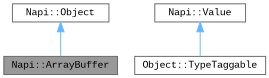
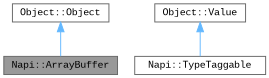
node "Napi::Object": label "Napi::Object" -> "Object::Object"
node "Napi::Value": label "Napi::Value" -> "Object::Value"
node "Object::TypeTaggable": label "Object::TypeTaggable" -> "Napi::TypeTaggable"
